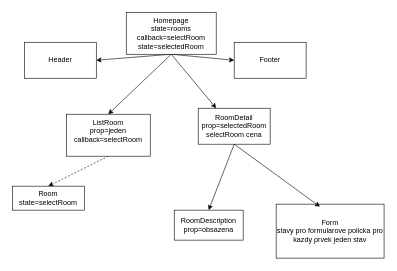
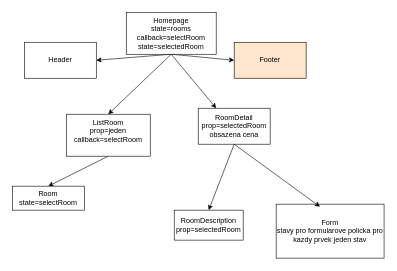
node "Footer": fillcolor #ffffff -> #ffe6cc
node "RoomDetail prop=selectedRoom selectRoom cena": label "RoomDetail prop=selectedRoom selectRoom cena" -> "RoomDetail prop=selectedRoom obsazena cena"
edge "ListRoom prop=jeden callback=selectRoom" -> "Room state=selectRoom": style dashed -> solid
node "RoomDescription prop=obsazena": label "RoomDescription prop=obsazena" -> "RoomDescription prop=selectedRoom"
